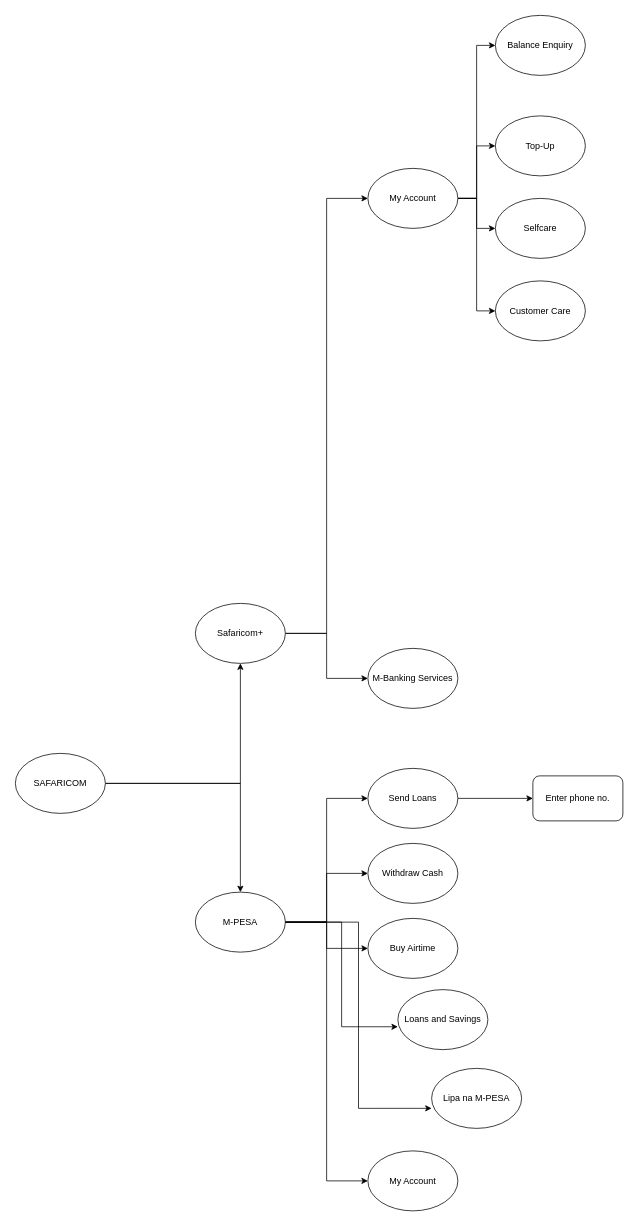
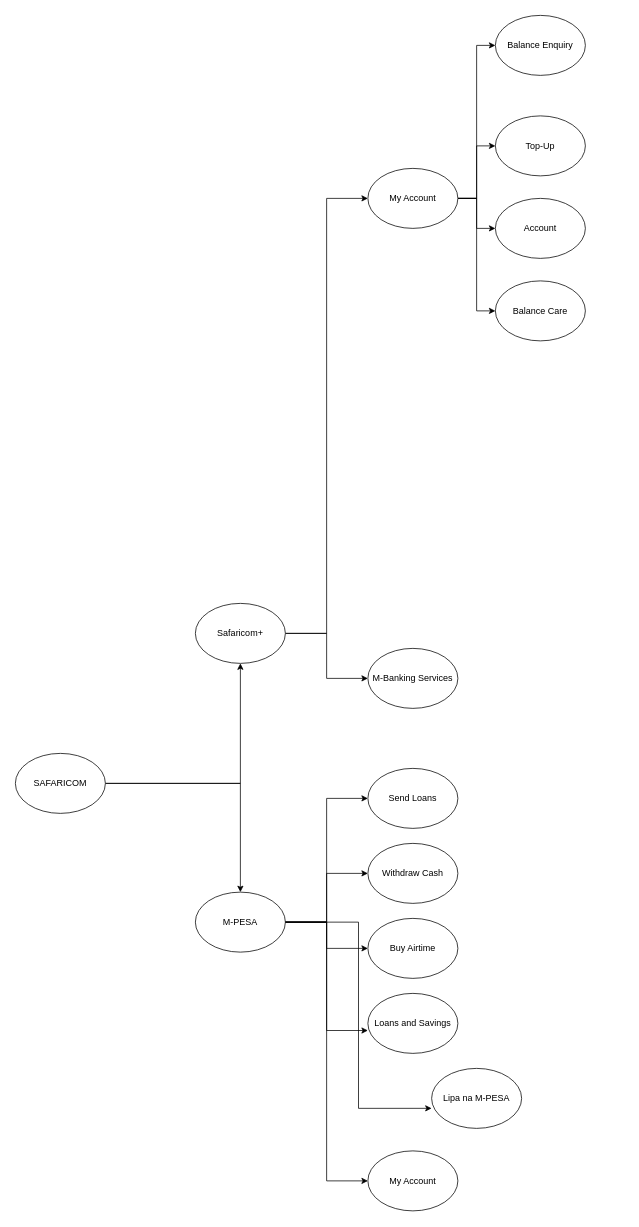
node "Selfcare": label "Selfcare" -> "Account"
node "Customer Care": label "Customer Care" -> "Balance Care"
edge "Send Loans" -> "Enter phone no.": removed
node "Enter phone no.": removed
node "Loans and Savings": moved (443, 1020) -> (413, 1023)
